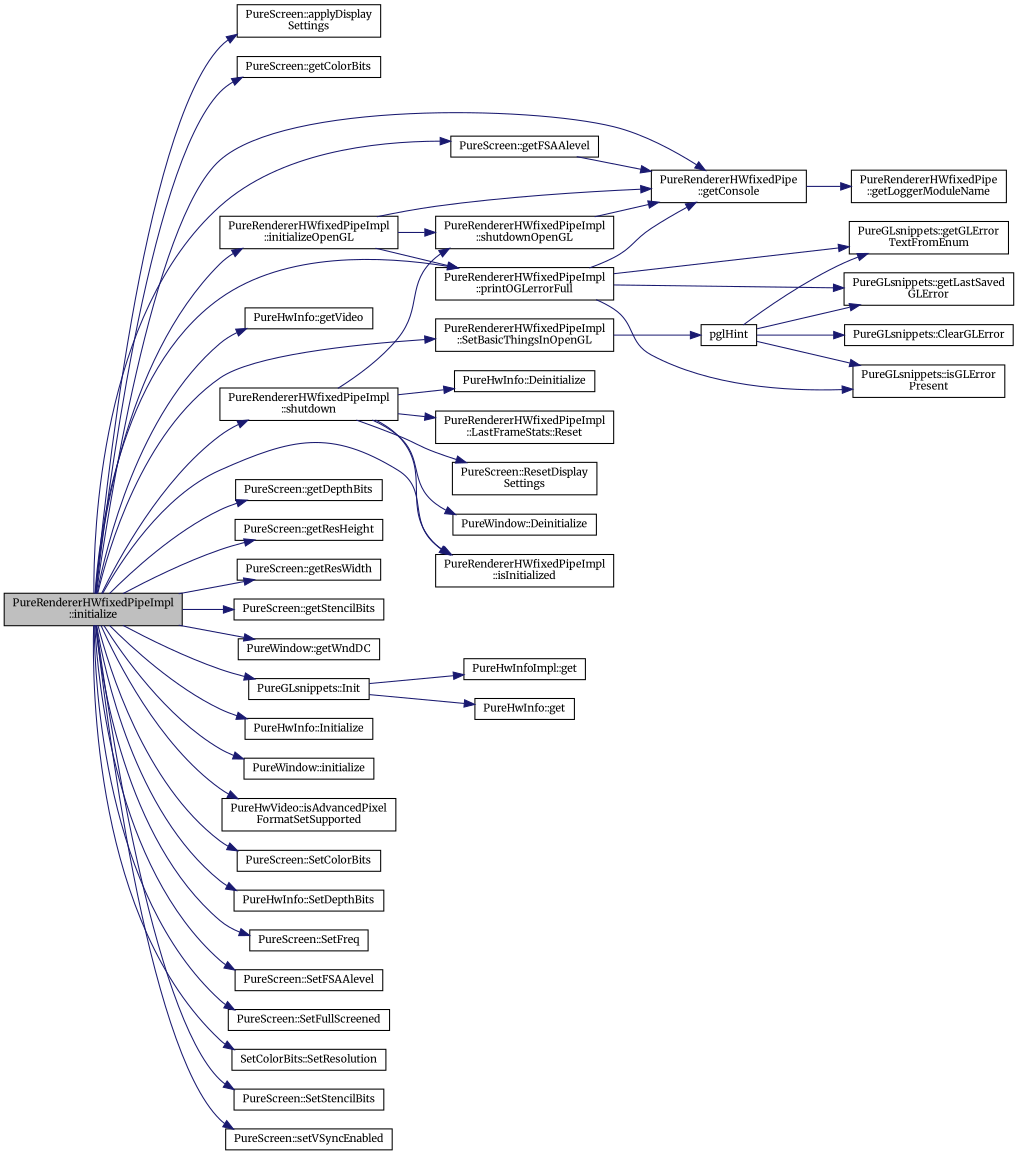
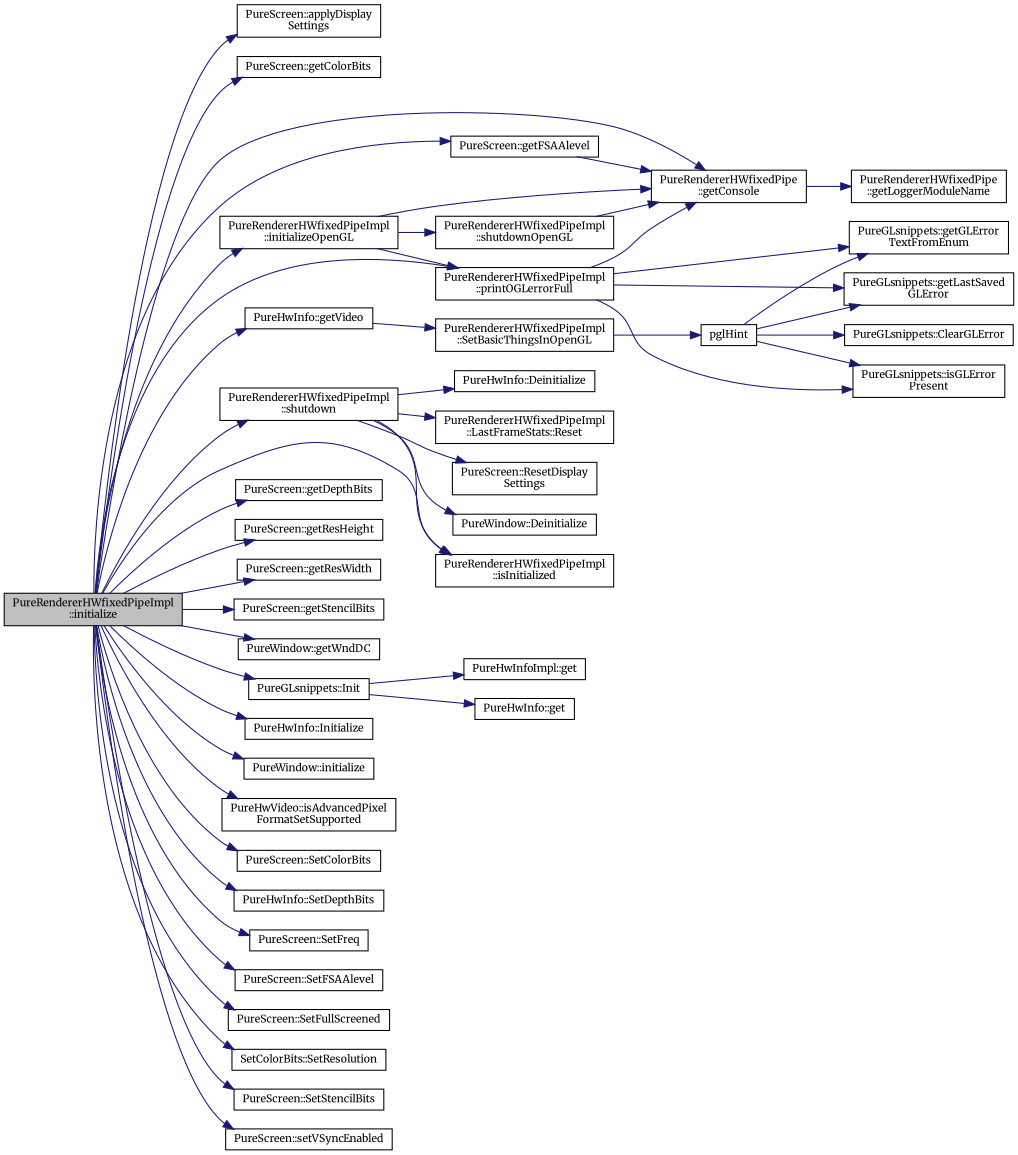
edge "PureRendererHWfixedPipeImpl ::shutdown" -> "PureRendererHWfixedPipeImpl ::shutdownOpenGL": removed
edge "PureRendererHWfixedPipeImpl ::initialize" -> "PureRendererHWfixedPipeImpl ::SetBasicThingsInOpenGL": now "PureHwInfo::getVideo" -> "PureRendererHWfixedPipeImpl ::SetBasicThingsInOpenGL"
